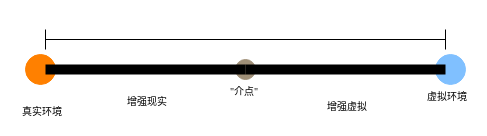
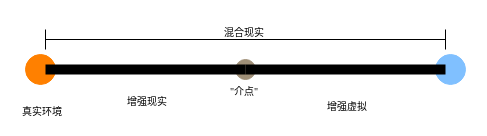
node "混合现实": added
node "虚拟环境": removed
